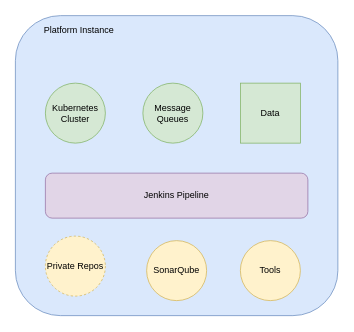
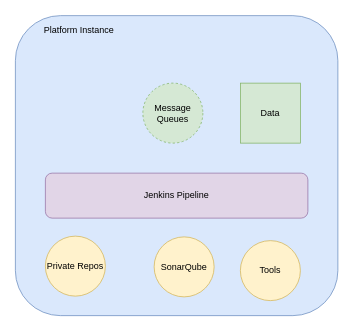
node "Kubernetes Cluster": removed
node "Message Queues": style solid -> dashed
node "Private Repos": style dashed -> solid
node "SonarQube": moved (177, 270) -> (184, 267)
